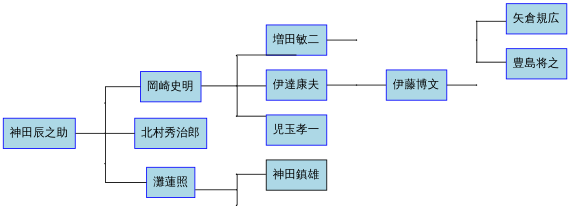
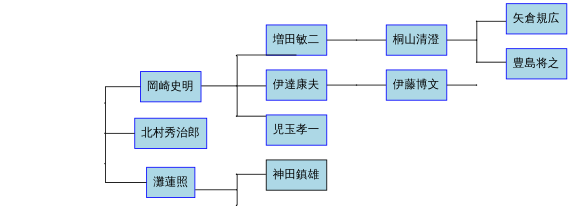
node "桐山清澄": added
node "神田辰之助": removed
